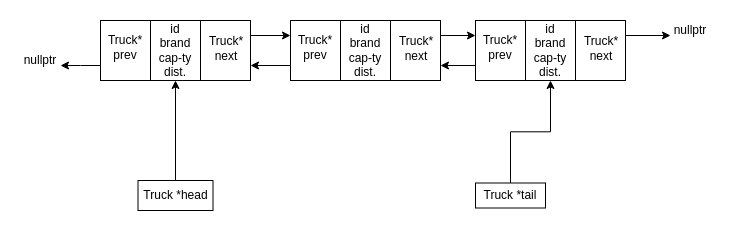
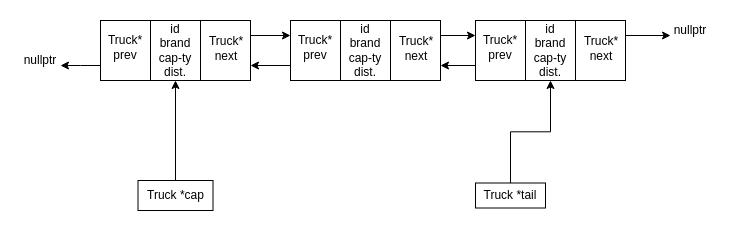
node "Truck *head": label "Truck *head" -> "Truck *cap"
